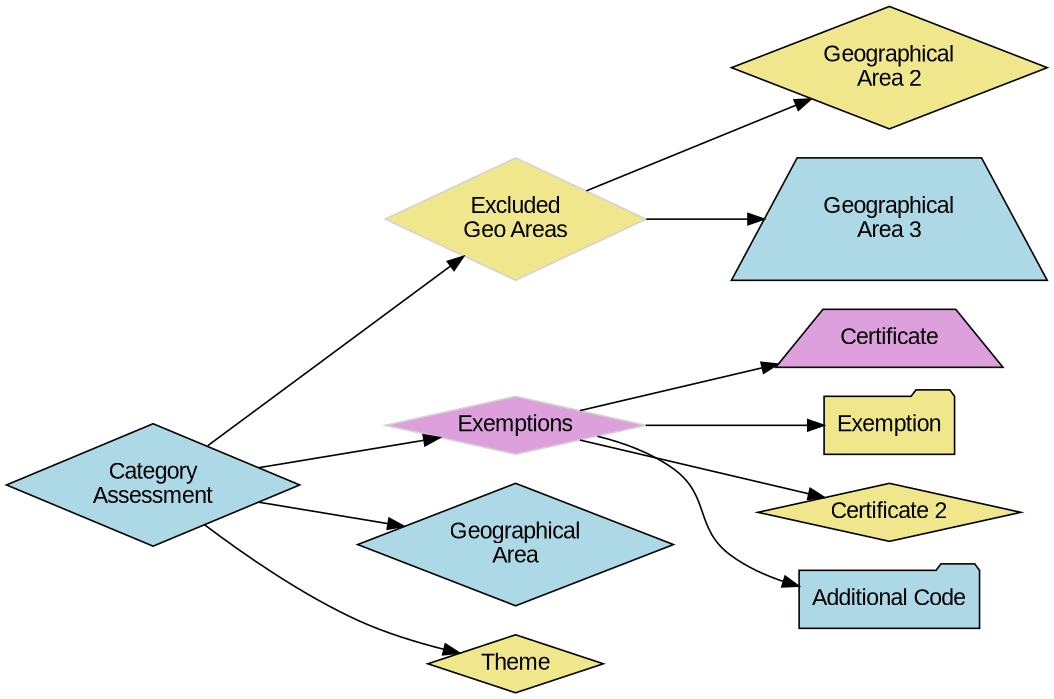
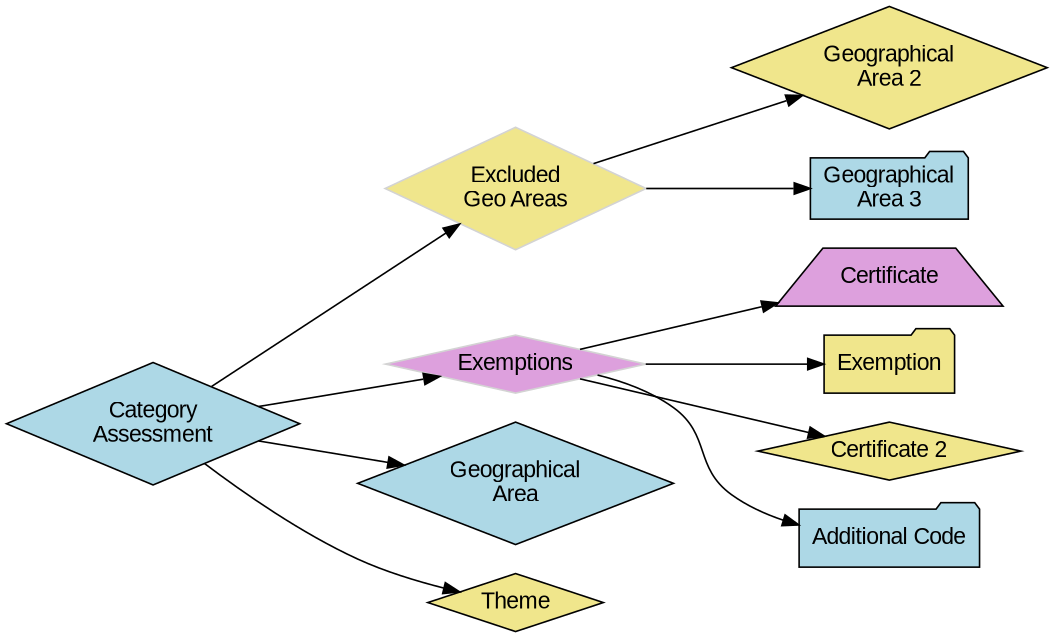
node "Geographical Area 3": shape trapezium -> folder
